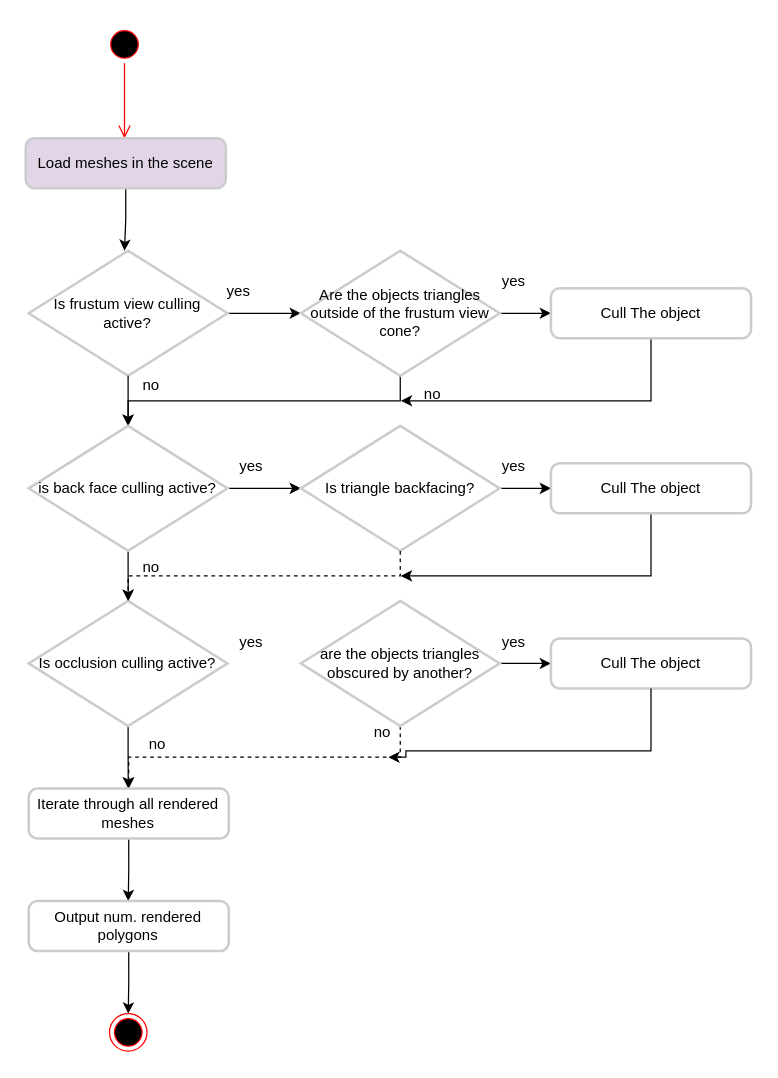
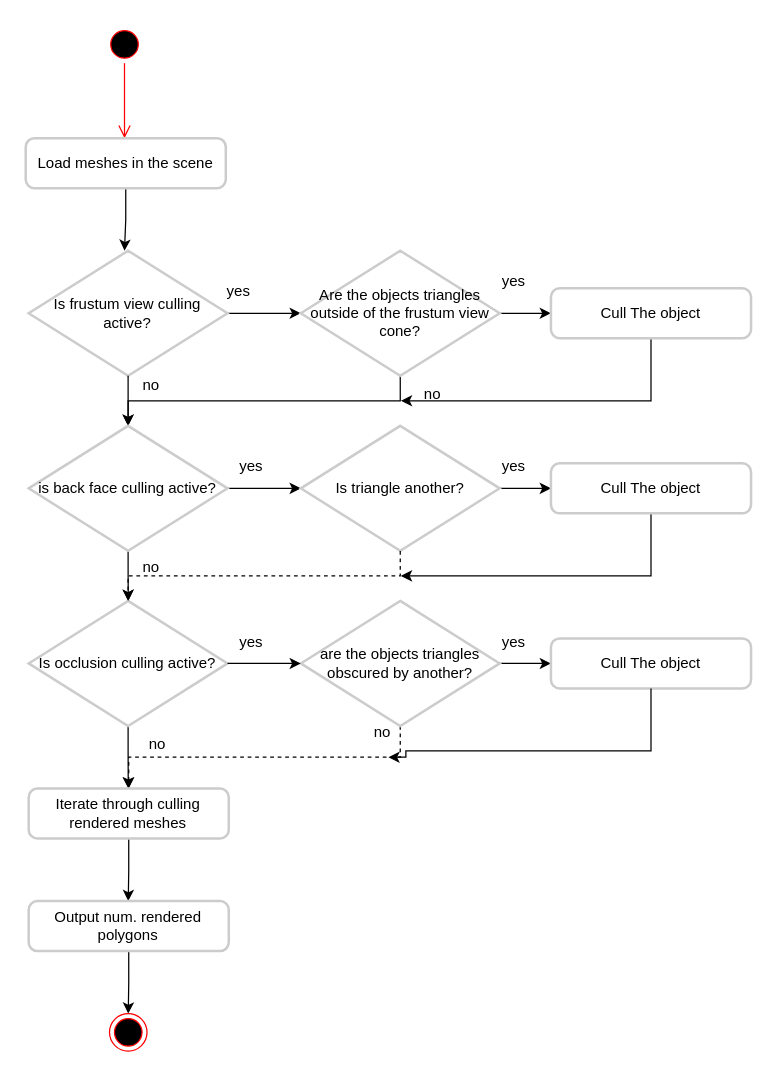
node "Load meshes in the scene": fillcolor #e1d5e7 -> #ffffff
node "Is triangle backfacing?": label "Is triangle backfacing?" -> "Is triangle another?"
edge "Is occlusion culling active?" -> "are the objects triangles obscured by another?": added
node "Iterate through all rendered meshes": label "Iterate through all rendered meshes" -> "Iterate through culling rendered meshes"
